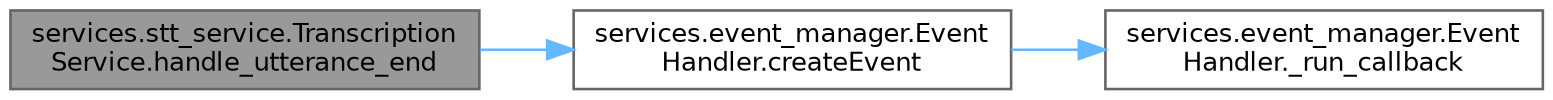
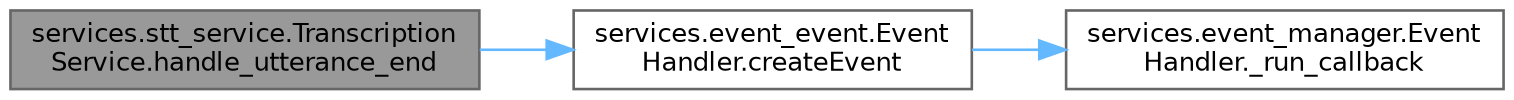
node "services.event_manager.Event Handler.createEvent": label "services.event_manager.Event Handler.createEvent" -> "services.event_event.Event Handler.createEvent"
